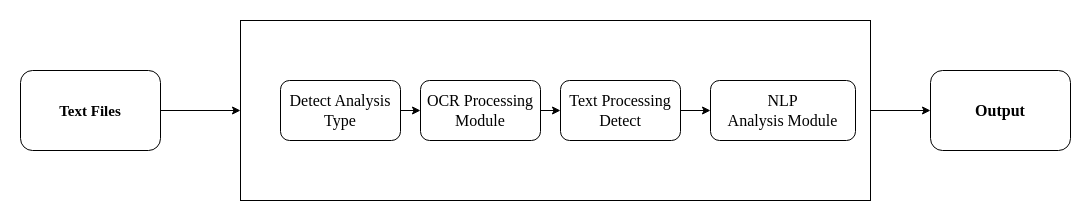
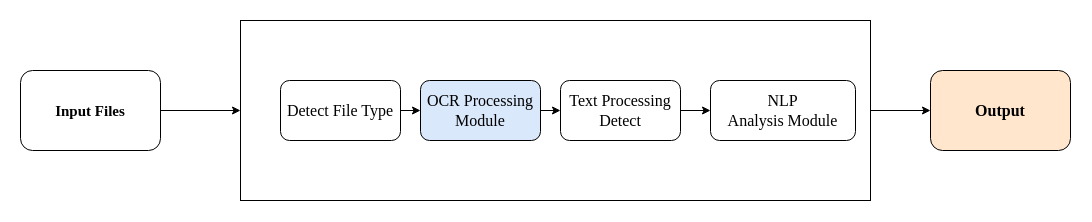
node "Text Files": label "Text Files" -> "Input Files"
node "Detect Analysis Type": label "Detect Analysis Type" -> "Detect File Type"
node "OCR Processing Module": fillcolor #ffffff -> #dae8fc
node "Output": fillcolor #ffffff -> #ffe6cc
